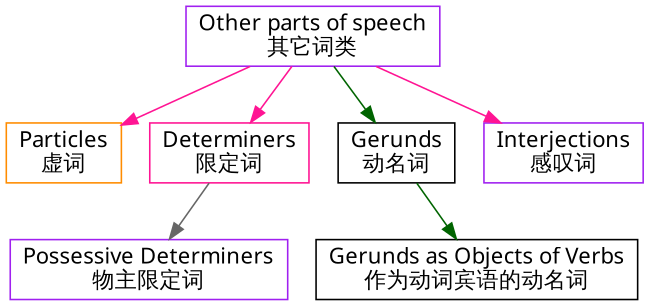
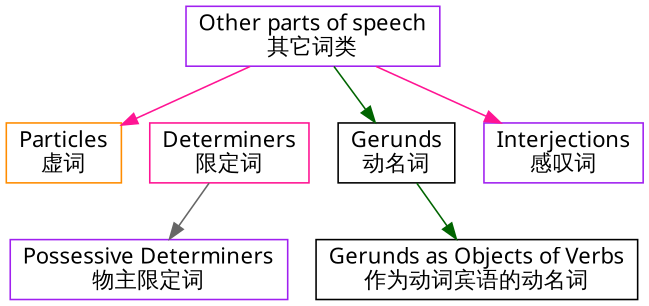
edge "Other parts of speech 其它词类" -> "Determiners 限定词": removed
